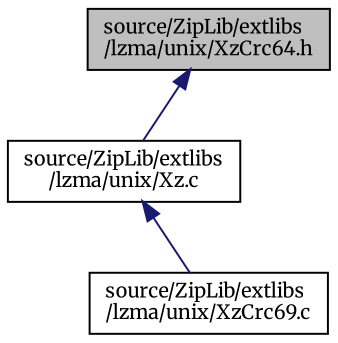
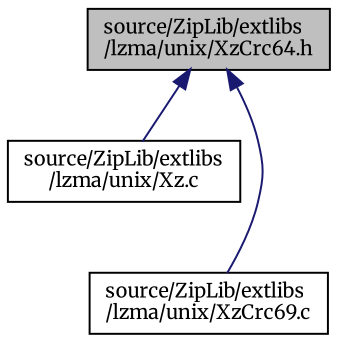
edge "source/ZipLib/extlibs /lzma/unix/XzCrc69.c" -> "source/ZipLib/extlibs /lzma/unix/Xz.c": now "source/ZipLib/extlibs /lzma/unix/XzCrc69.c" -> "source/ZipLib/extlibs /lzma/unix/XzCrc64.h"
